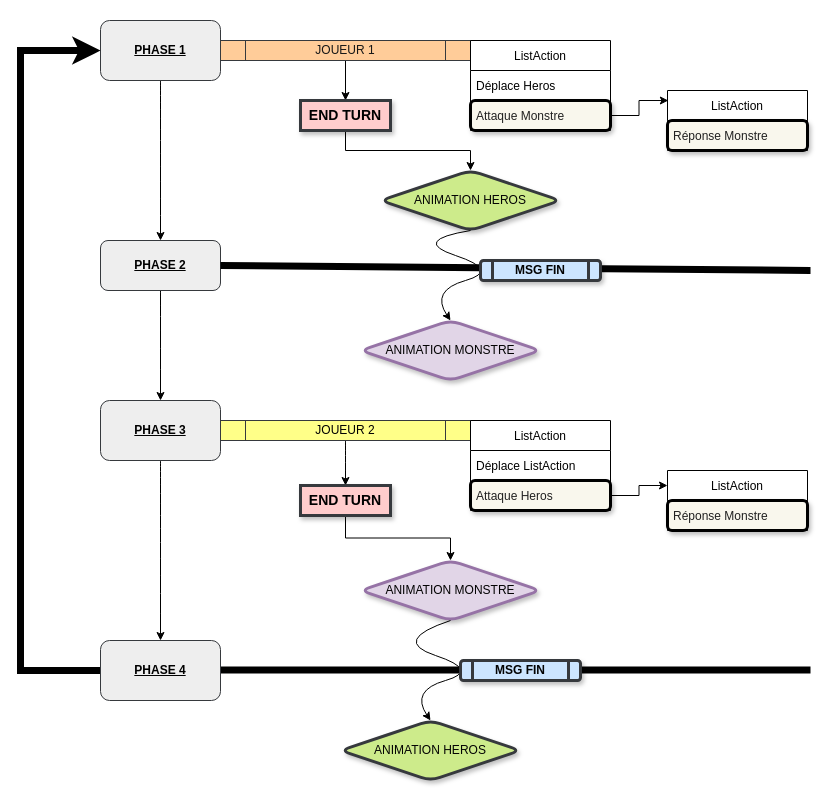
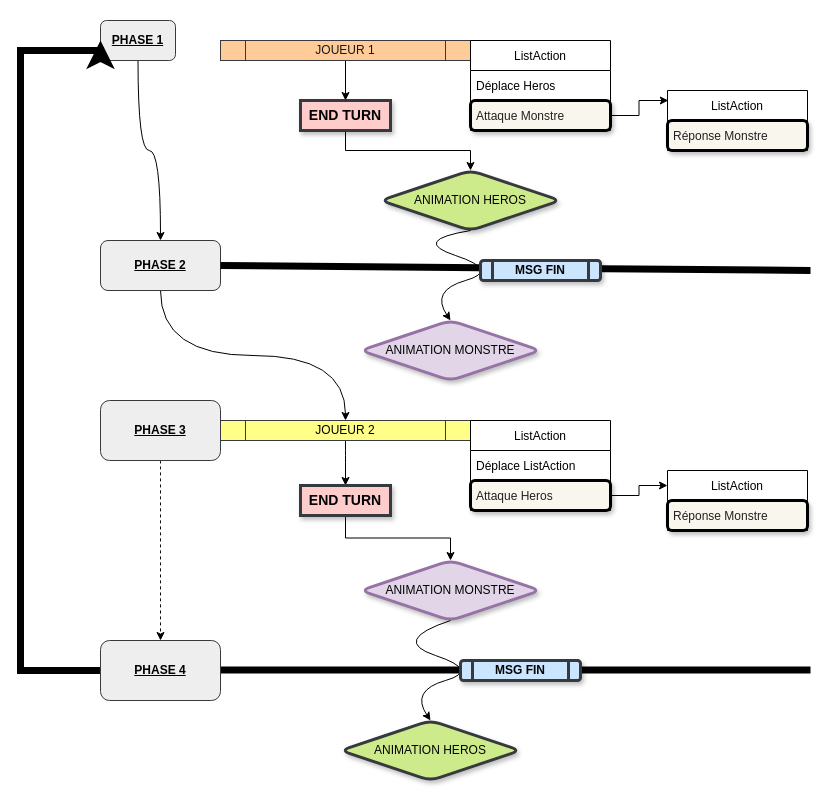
node "PHASE 1": size 120x60 -> 75x40
edge "PHASE 2" -> "PHASE 3": now "PHASE 2" -> "JOUEUR 2"
edge "PHASE 3" -> "PHASE 4": style solid -> dashed
